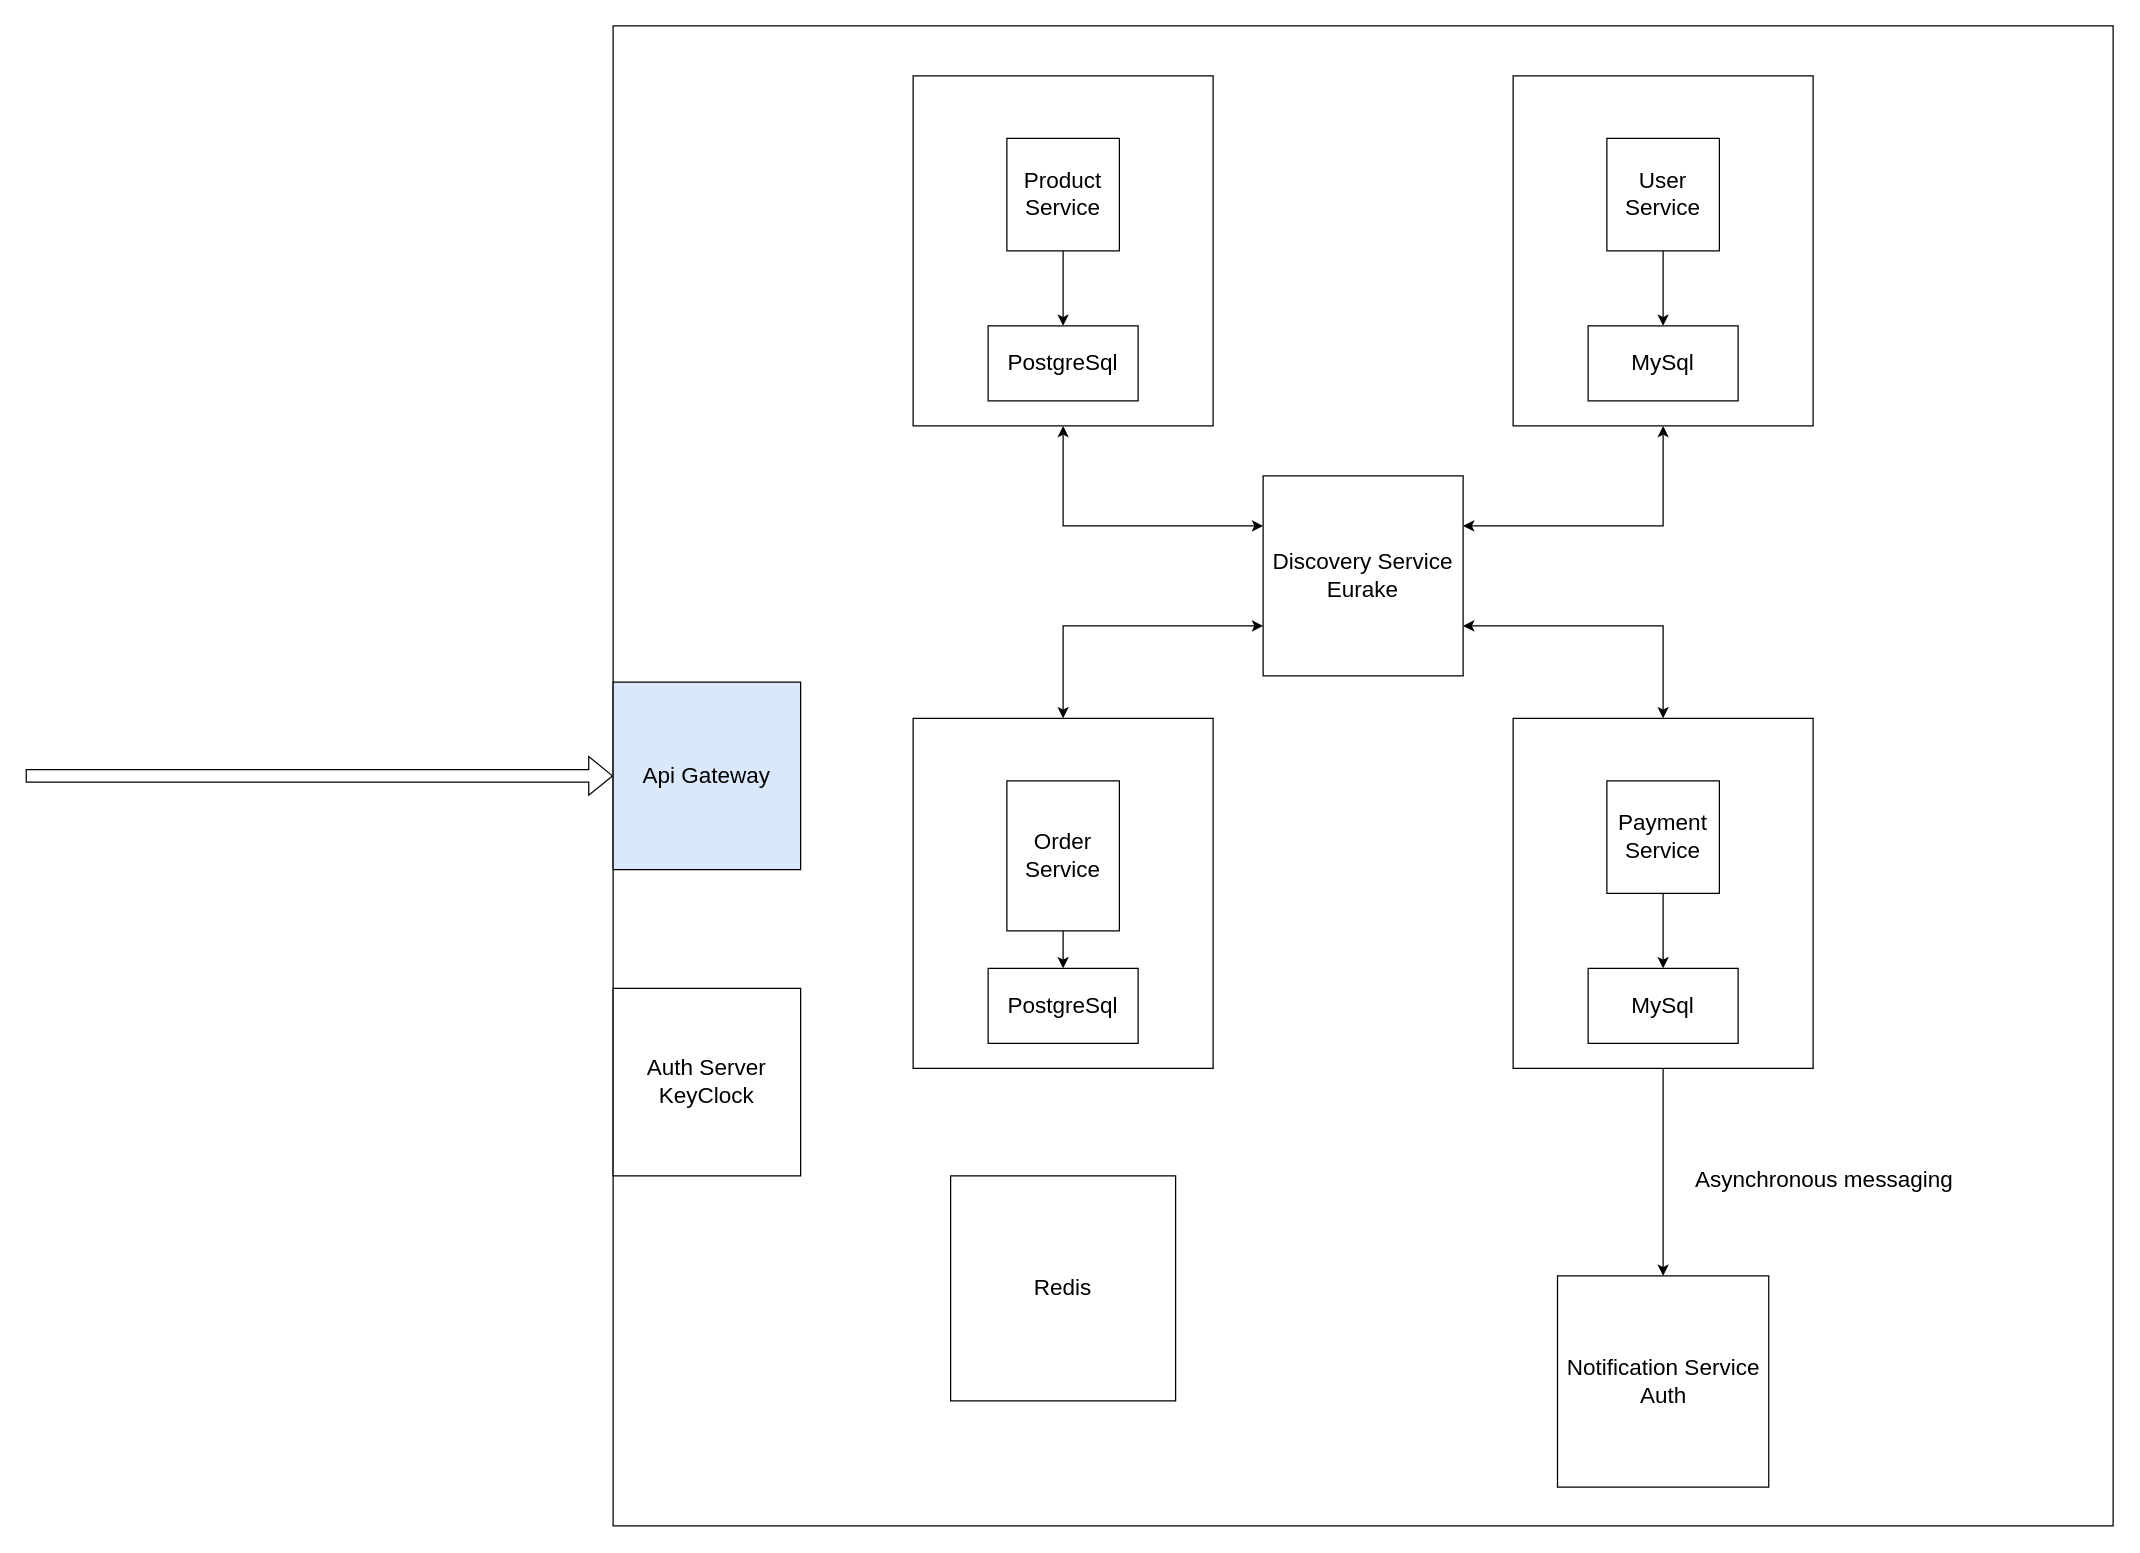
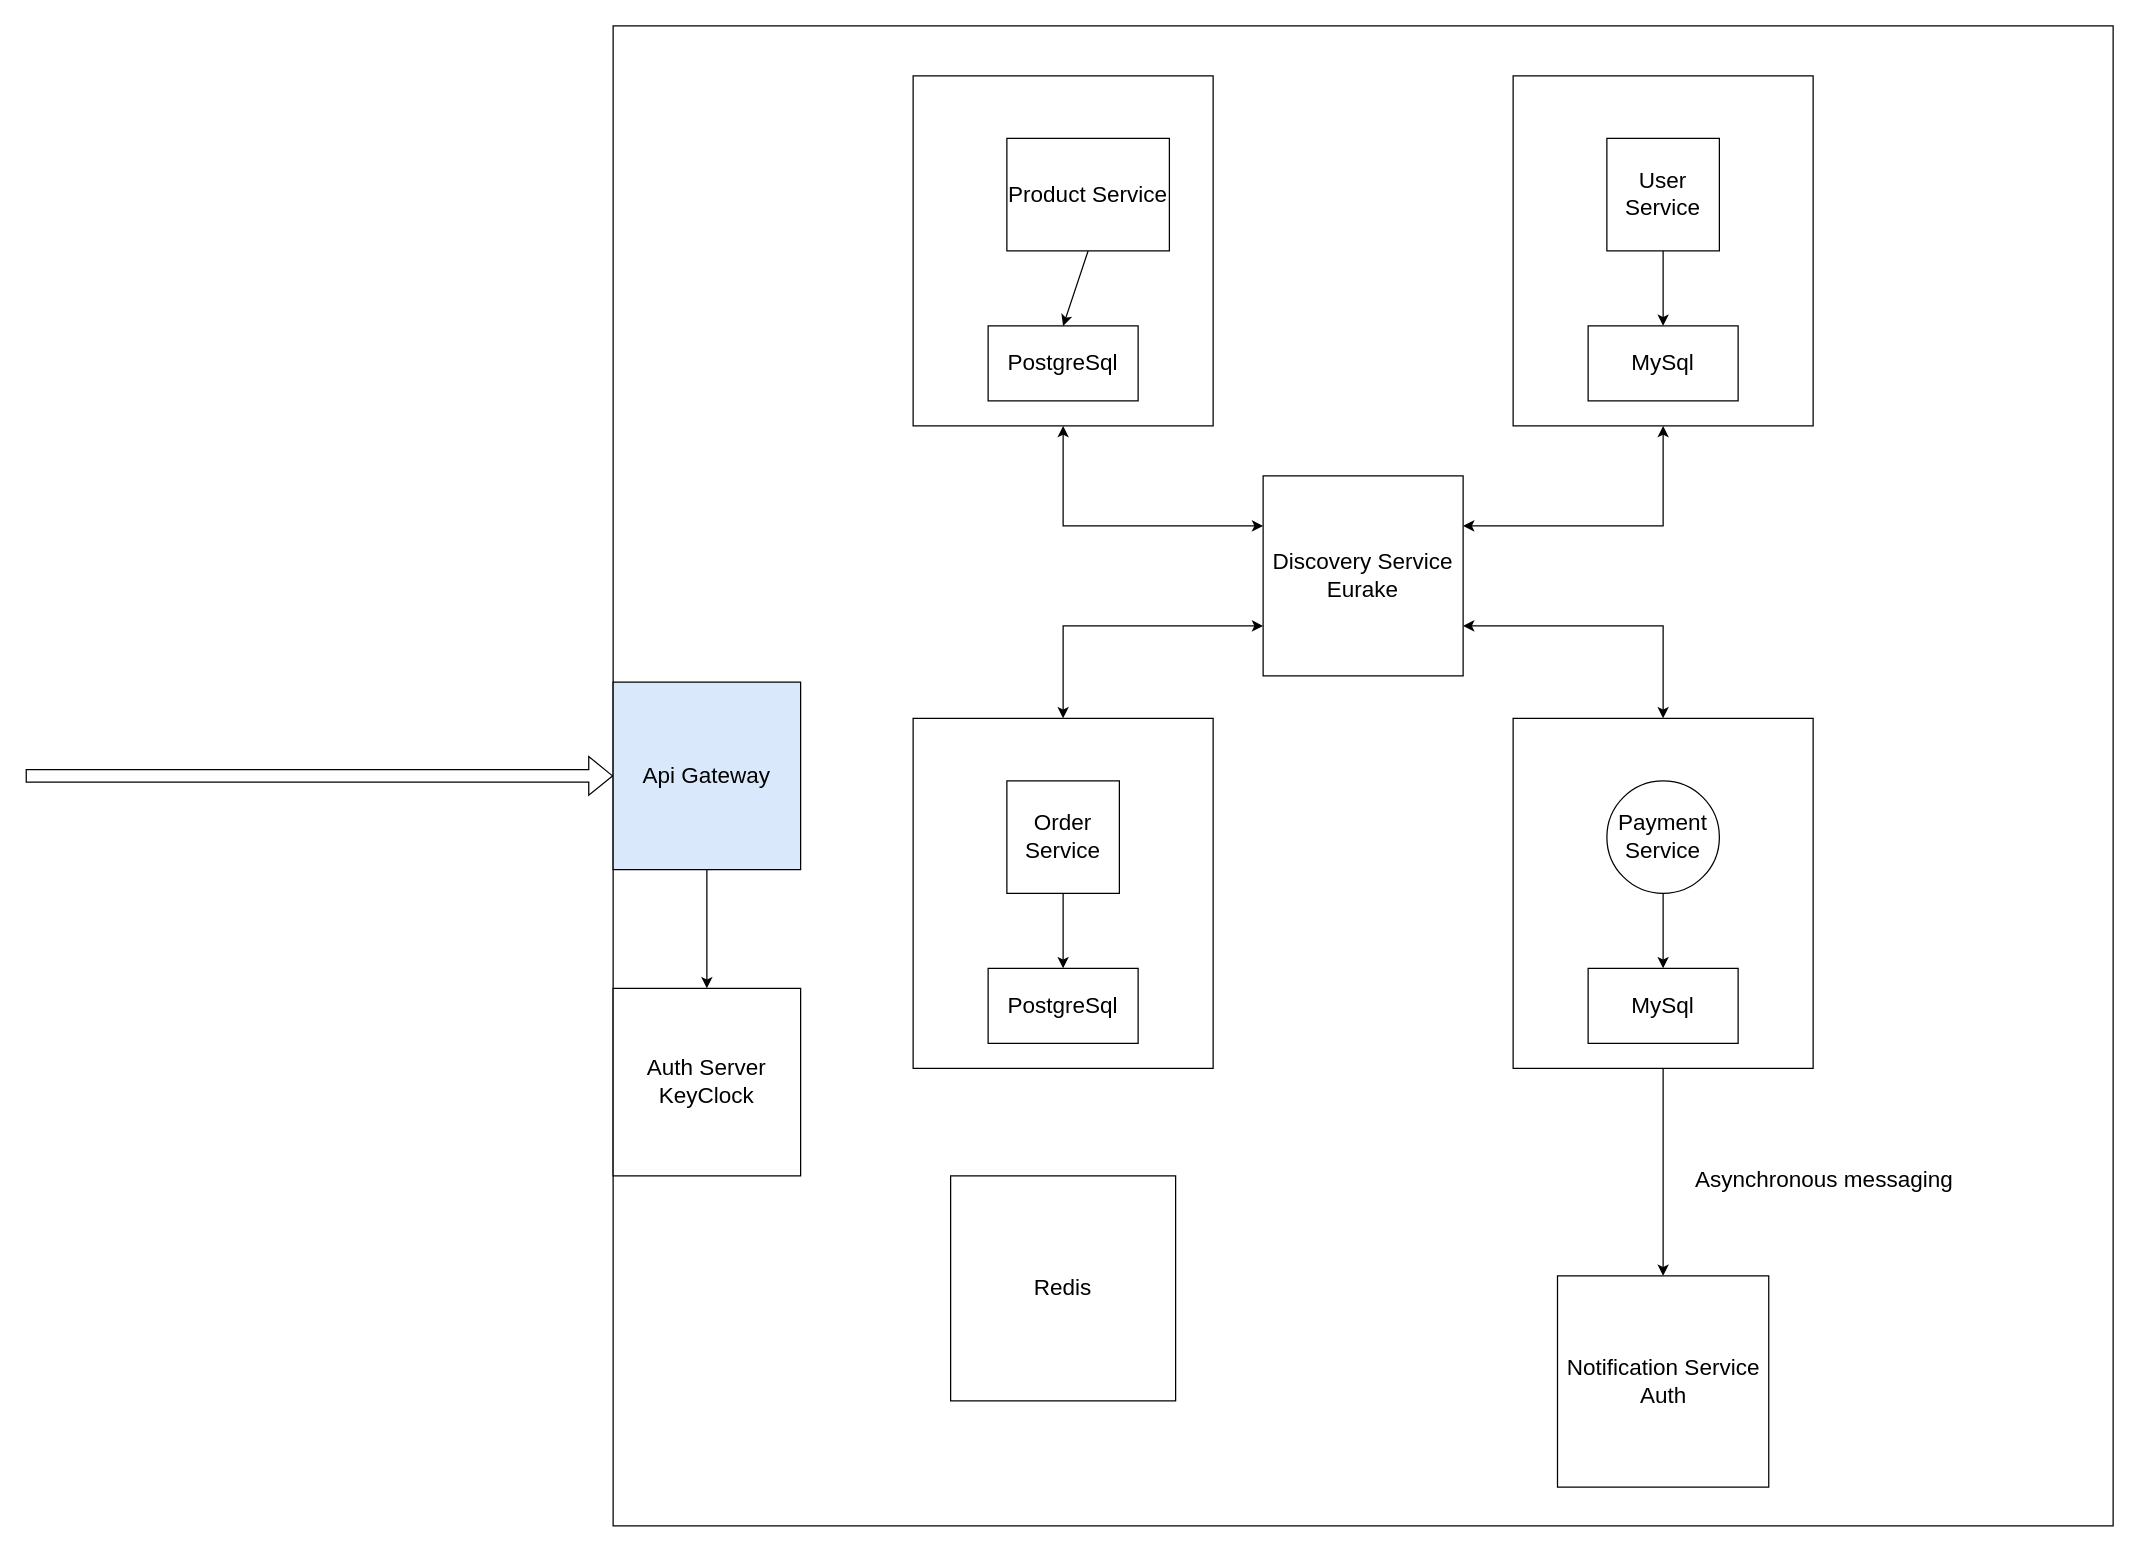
node "Product Service": size 113x113 -> 163x113
node "Payment Service": shape rectangle -> ellipse
node "Order Service": size 113x150 -> 113x113
edge "Api Gateway" -> "Auth Server KeyClock": added
